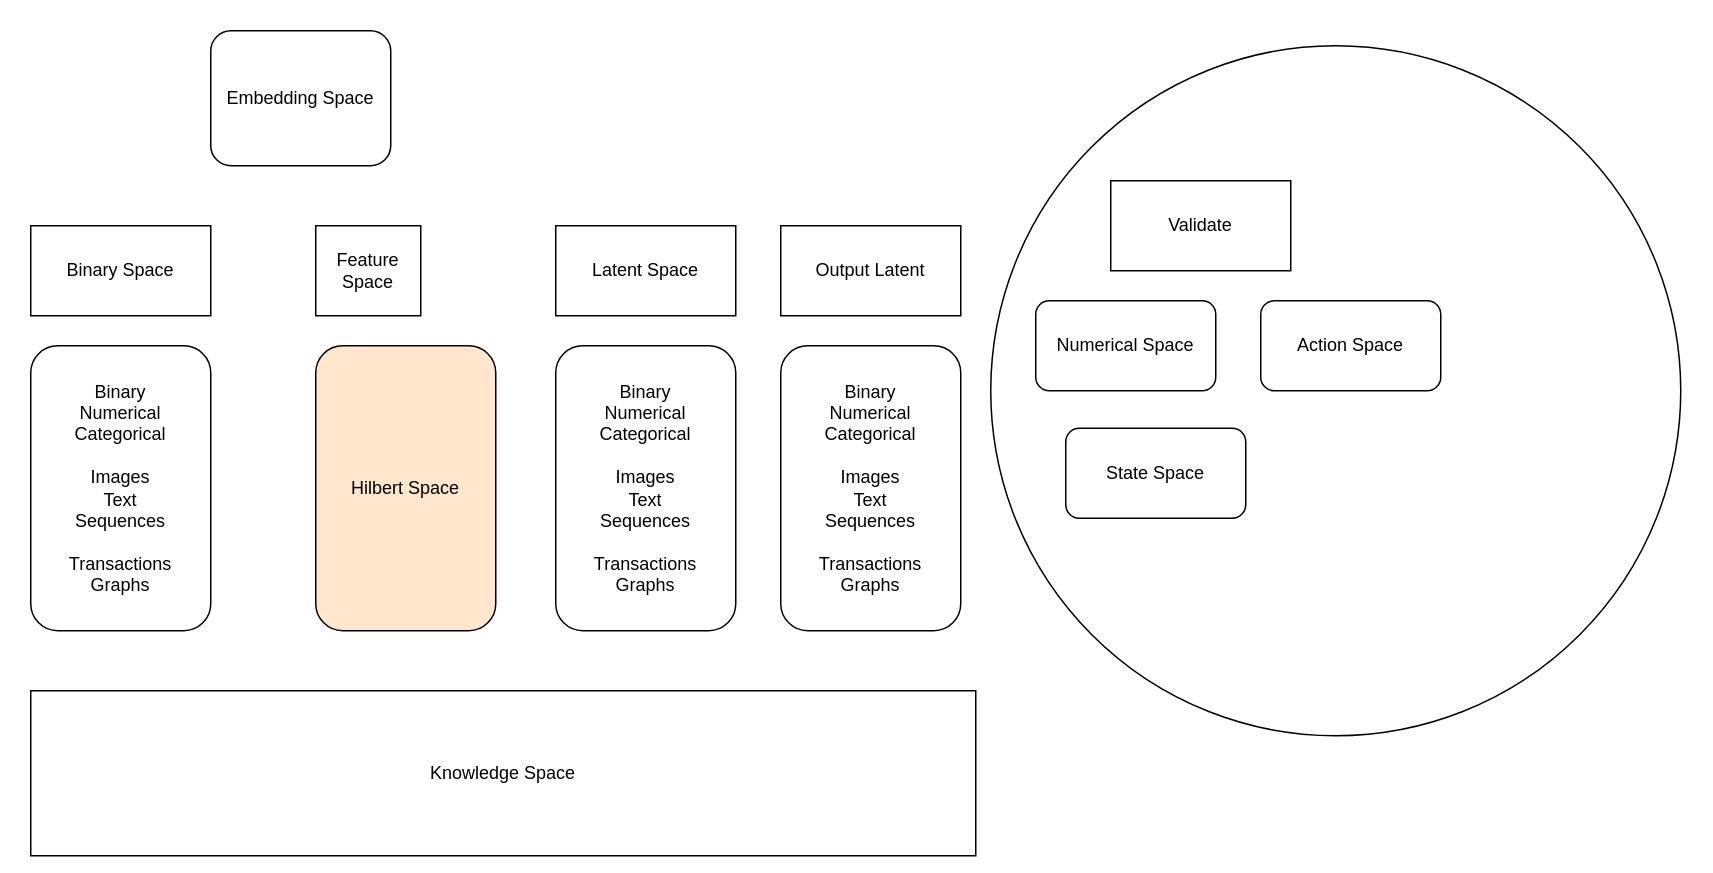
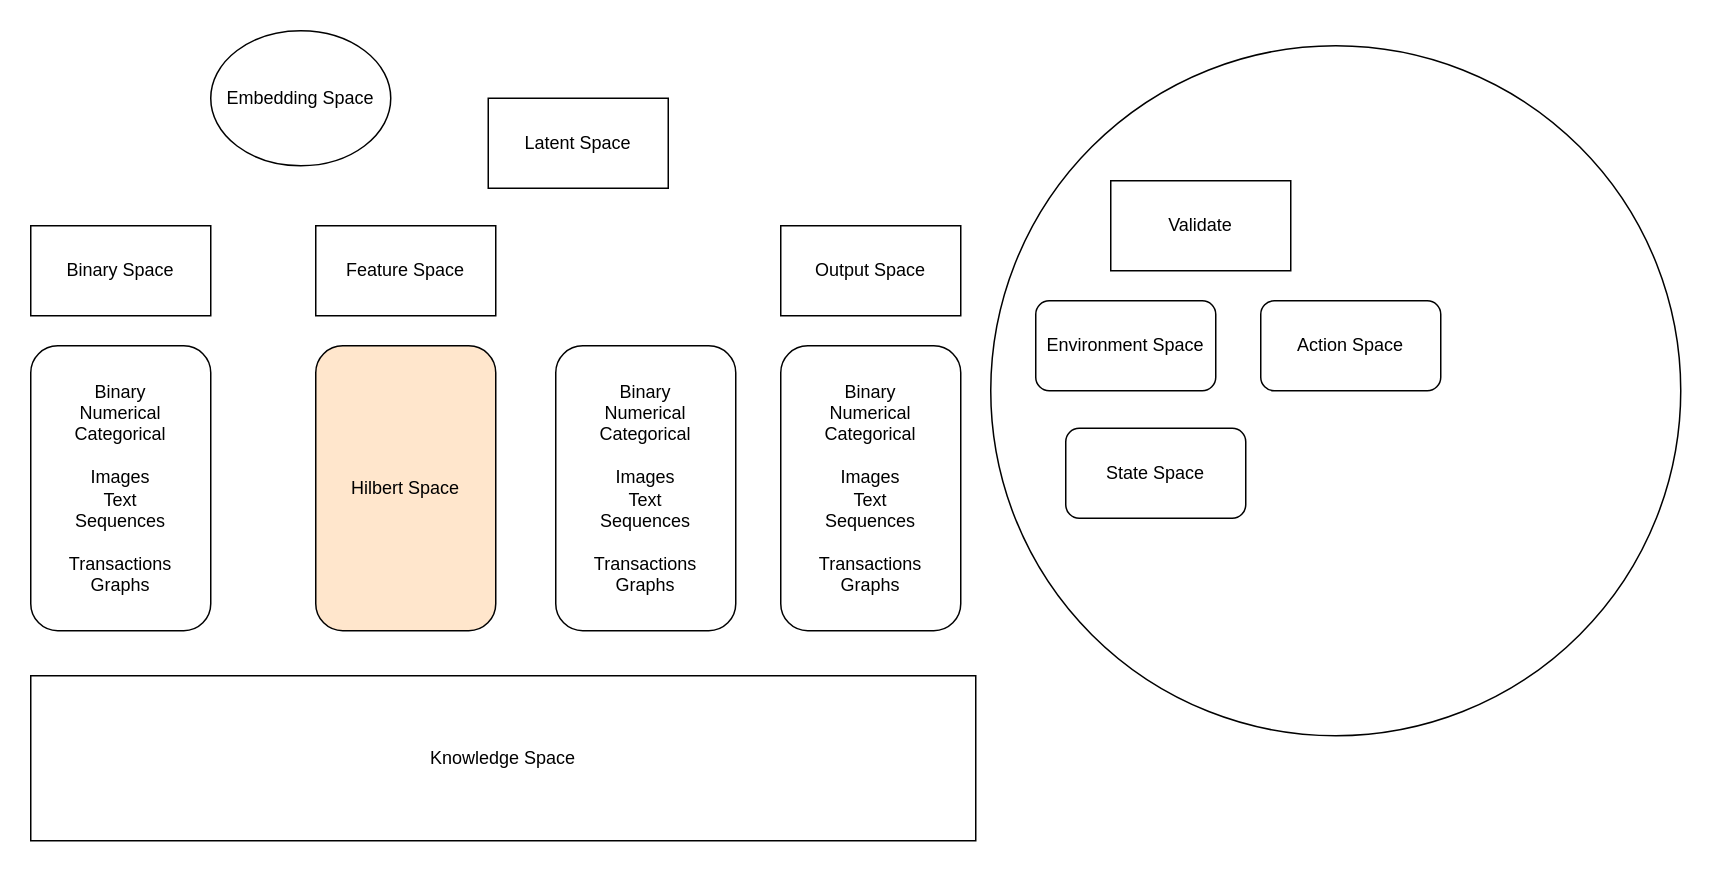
node "Embedding Space": shape rounded rectangle -> ellipse
node "Feature Space": size 105x90 -> 180x90
node "Latent Space": moved (646, 271) -> (578, 143)
node "Output Latent": label "Output Latent" -> "Output Space"
node "Numerical Space": label "Numerical Space" -> "Environment Space"
node "Knowledge Space": moved (503, 773) -> (503, 758)
